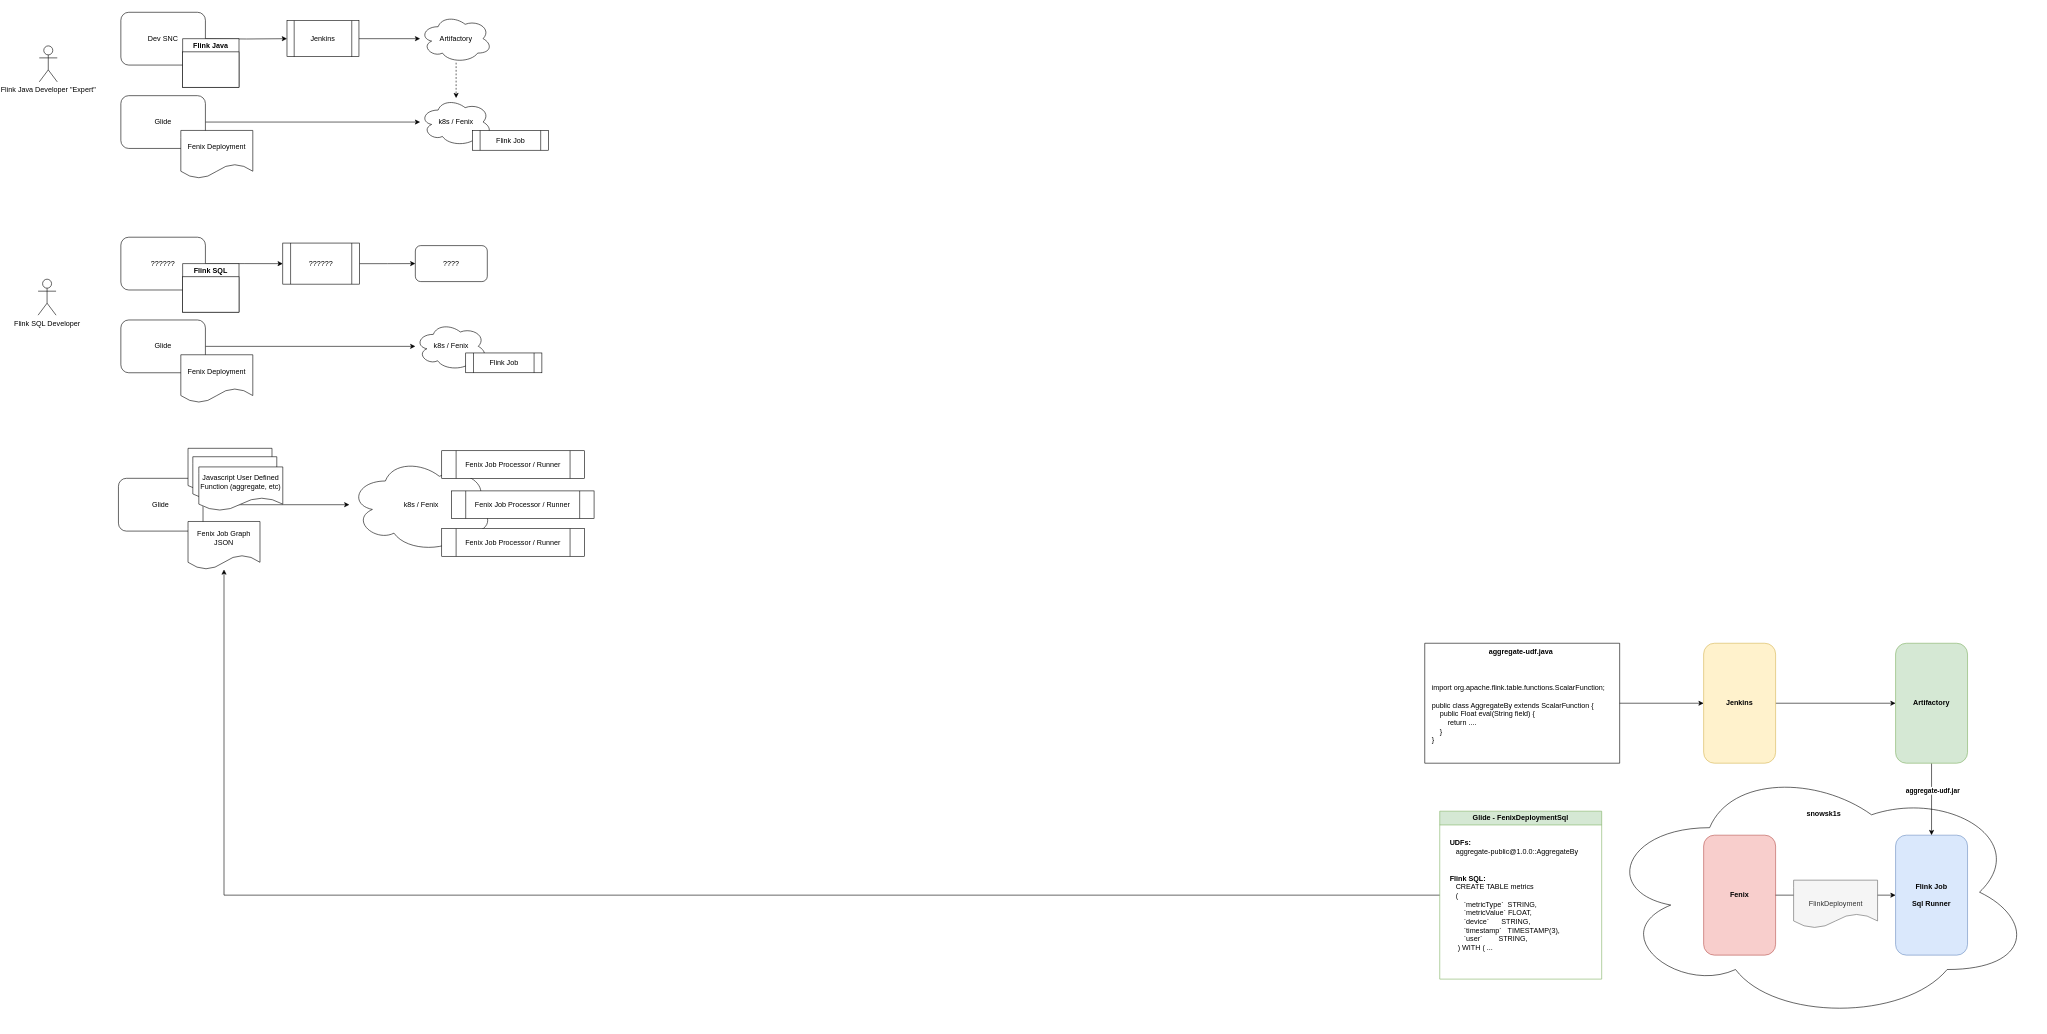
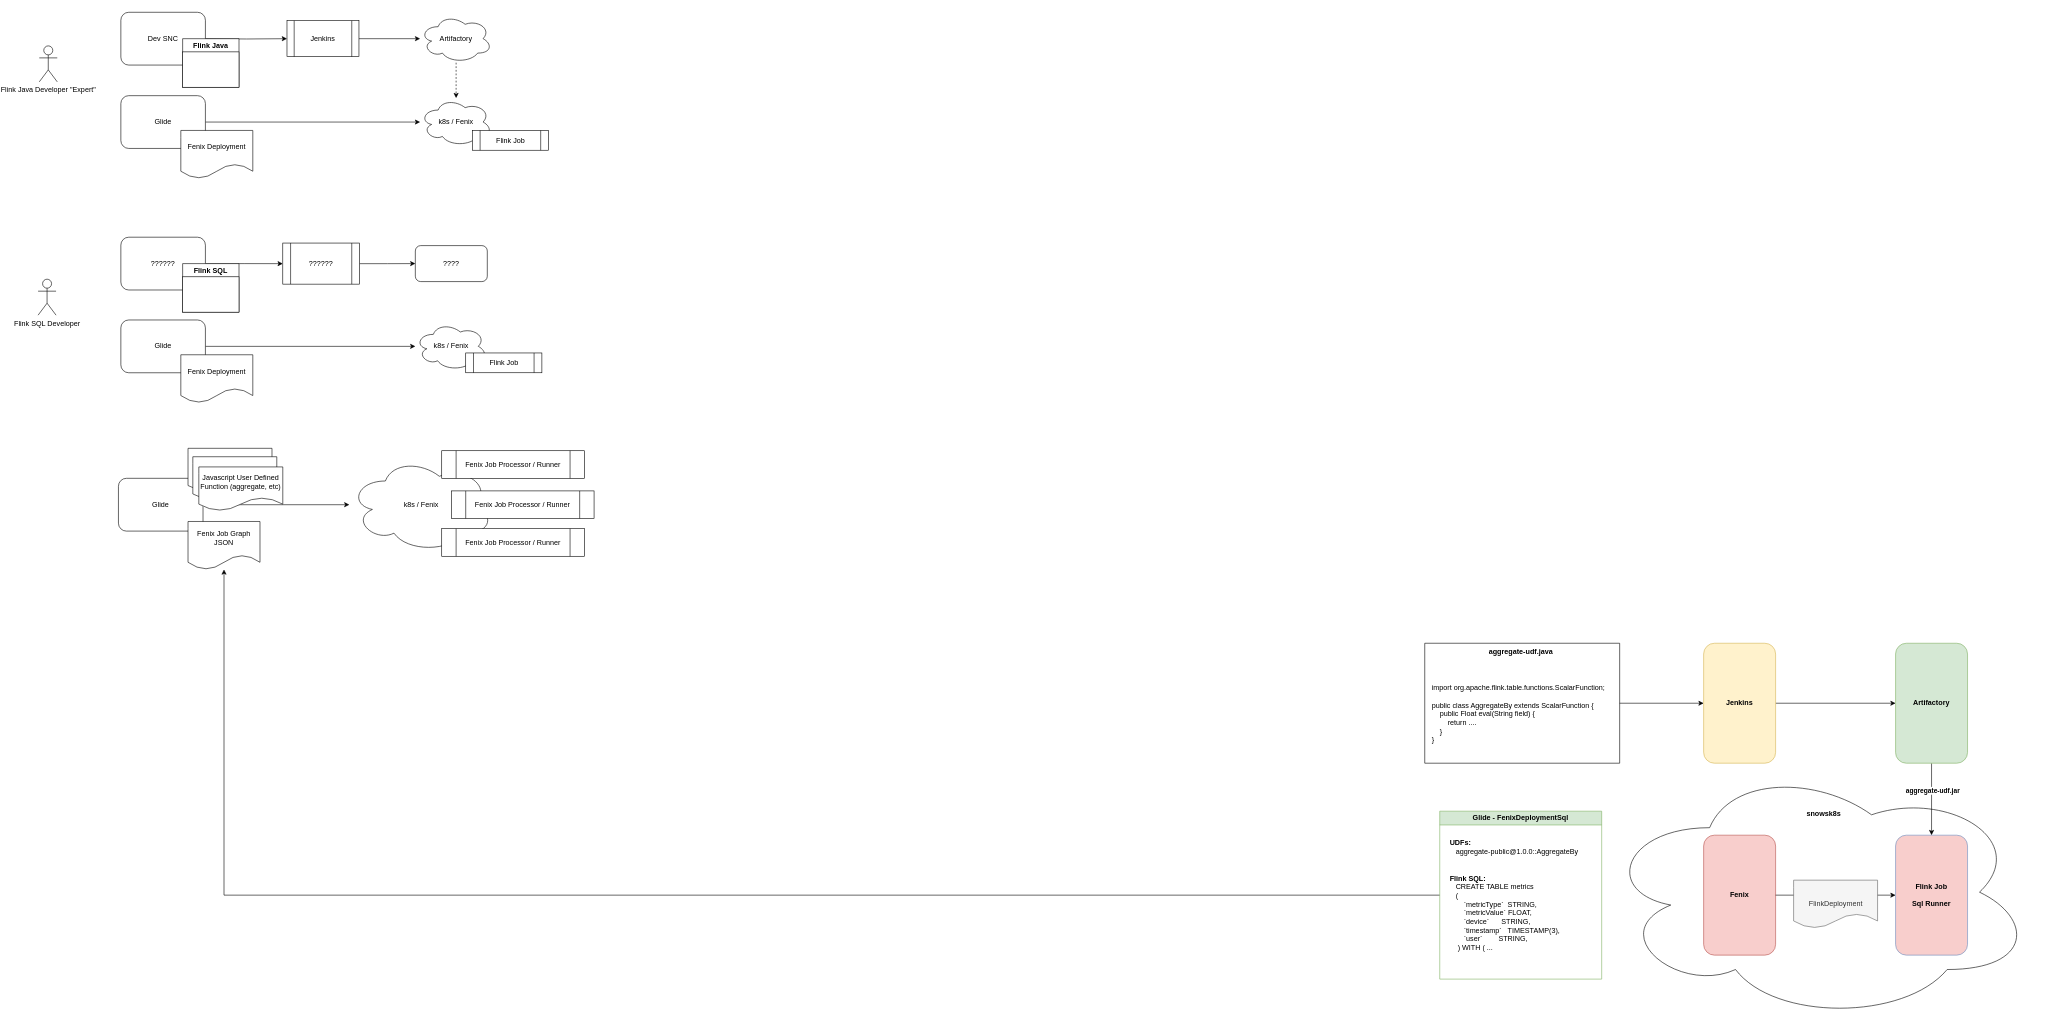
node "snowsk1s": label "snowsk1s" -> "snowsk8s"
node "Flink Job Sql Runner": fillcolor #dae8fc -> #f8cecc
